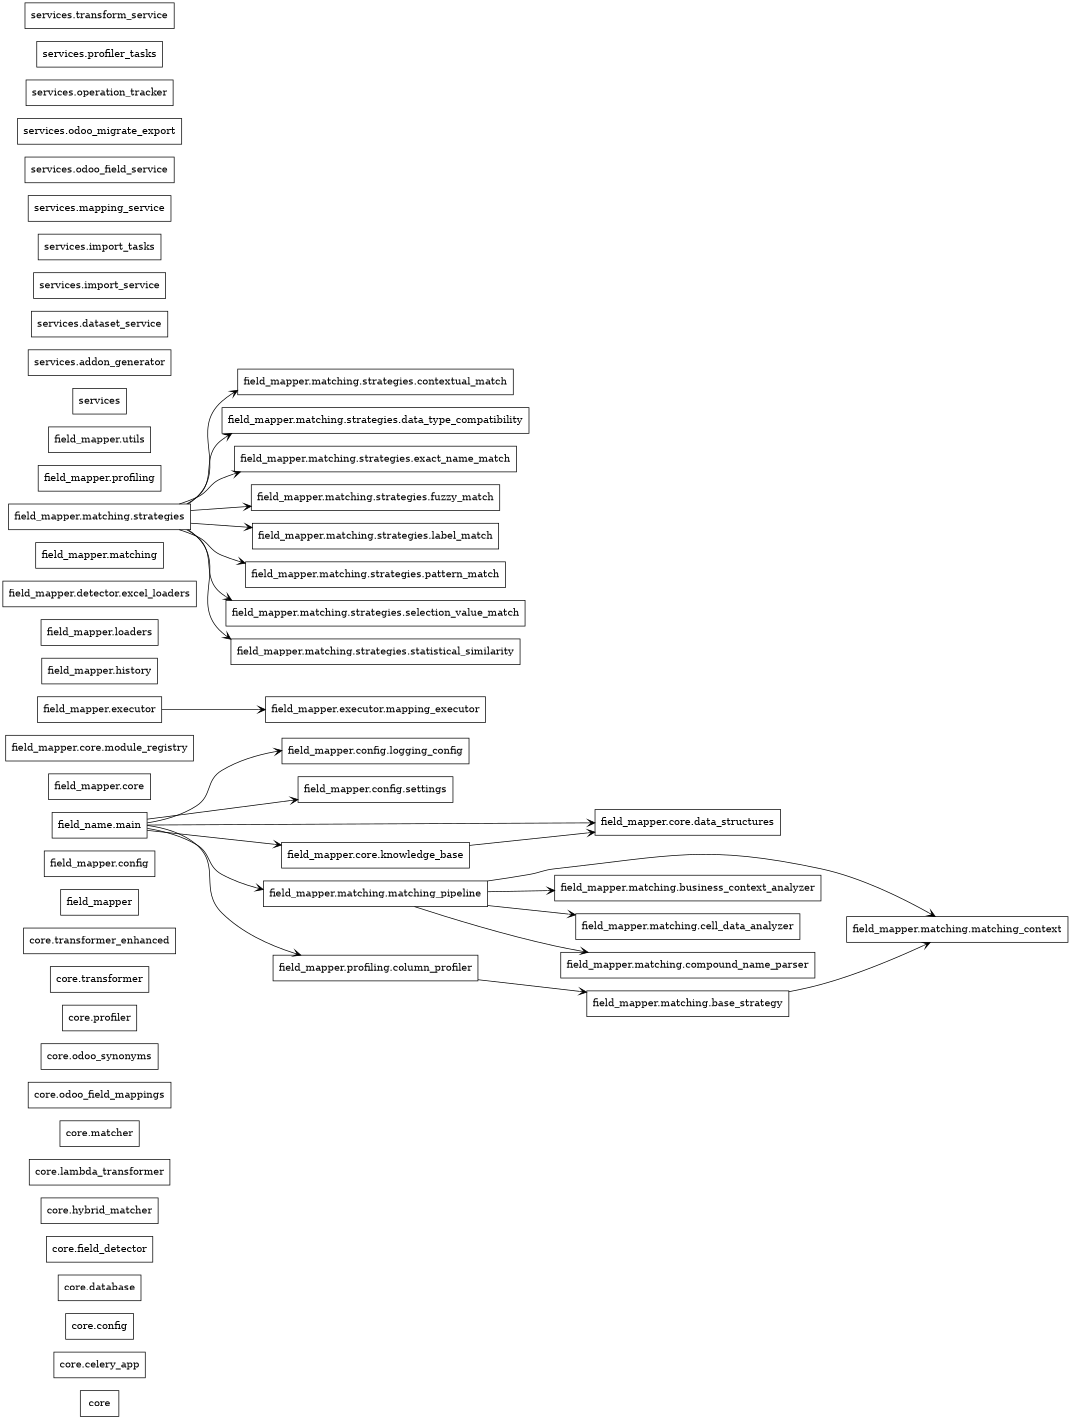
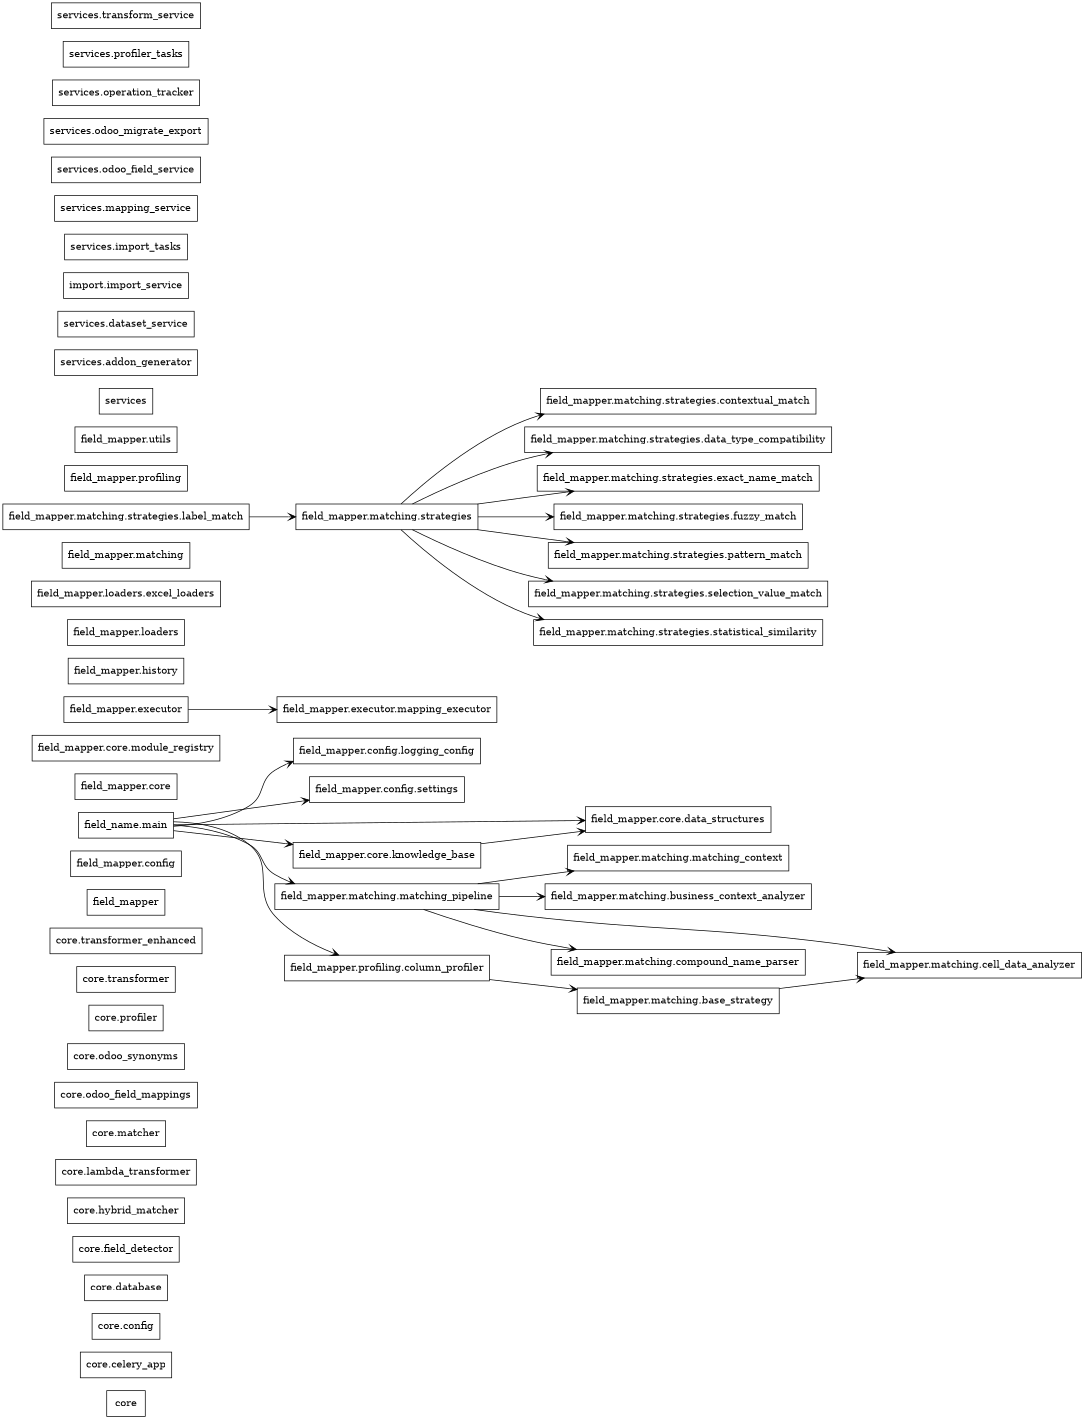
node "services.import_service": label "services.import_service" -> "import.import_service"
edge "field_mapper.matching.strategies" -> "field_mapper.matching.strategies.label_match": reversed
node "field_mapper.detector.excel_loaders": label "field_mapper.detector.excel_loaders" -> "field_mapper.loaders.excel_loaders"
edge "field_mapper.matching.base_strategy" -> "field_mapper.matching.matching_context": now "field_mapper.matching.base_strategy" -> "field_mapper.matching.cell_data_analyzer"
